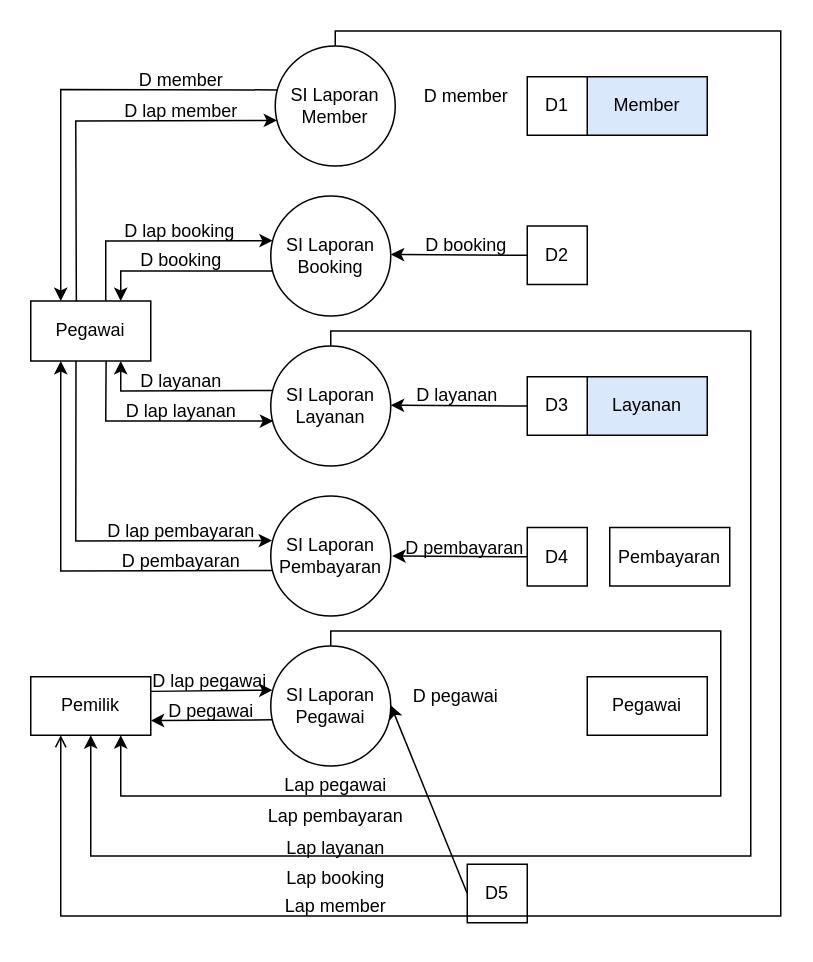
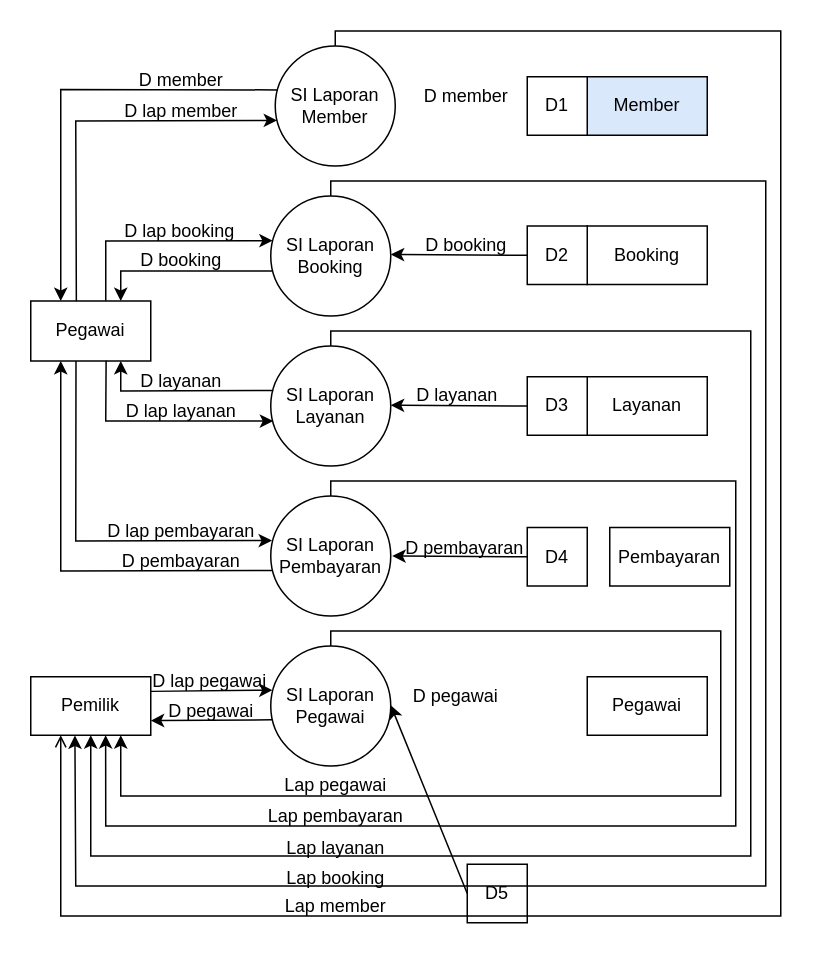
node "Booking": added
node "Layanan": fillcolor #dae8fc -> #ffffff
edge "SI Laporan Booking" -> "Pemilik": added
edge "SI Laporan Pembayaran" -> "Pemilik": added
